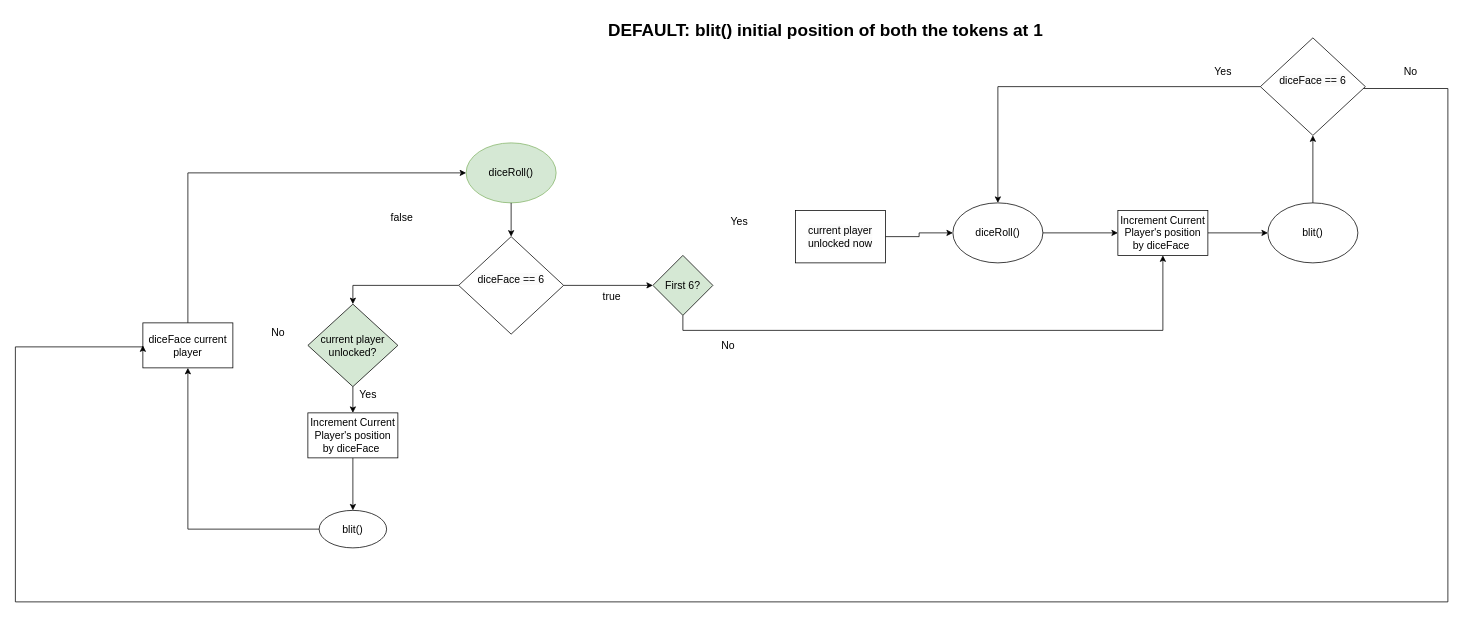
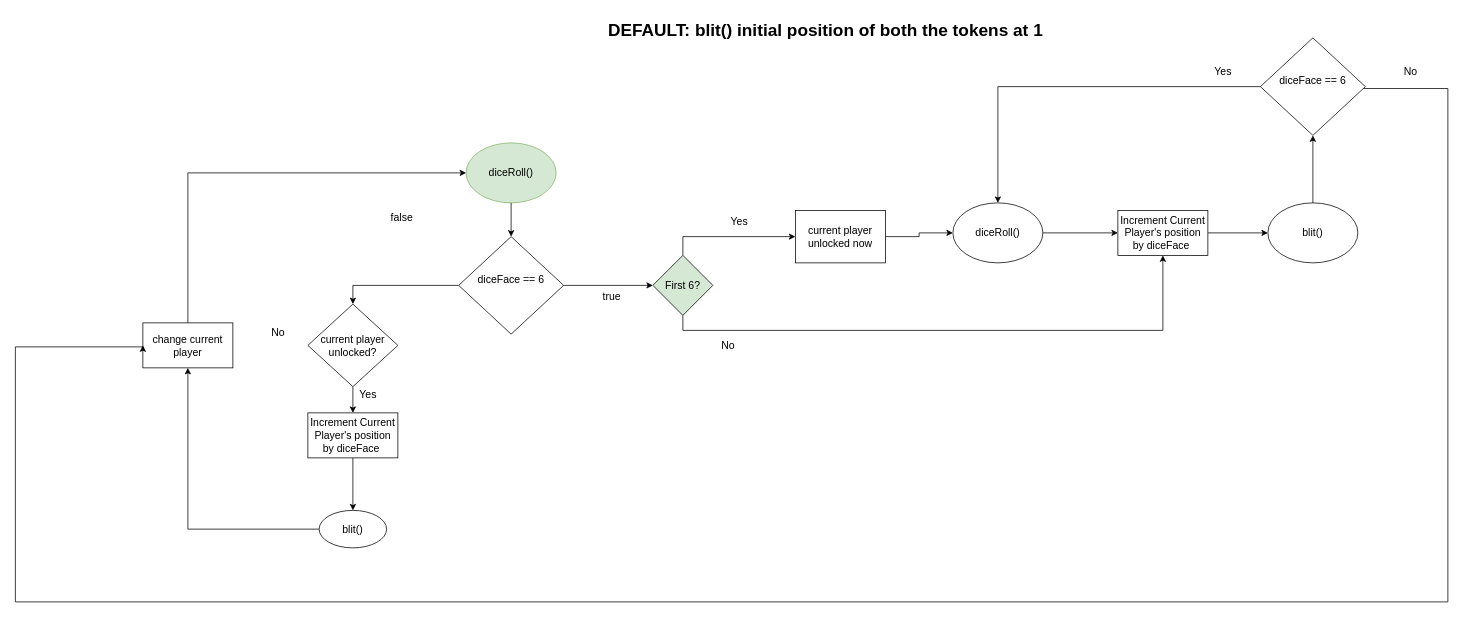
edge "First 6?" -> "current player unlocked now": added
node "diceFace current player": label "diceFace current player" -> "change current player"
node "current player unlocked?": fillcolor #d5e8d4 -> #ffffff
